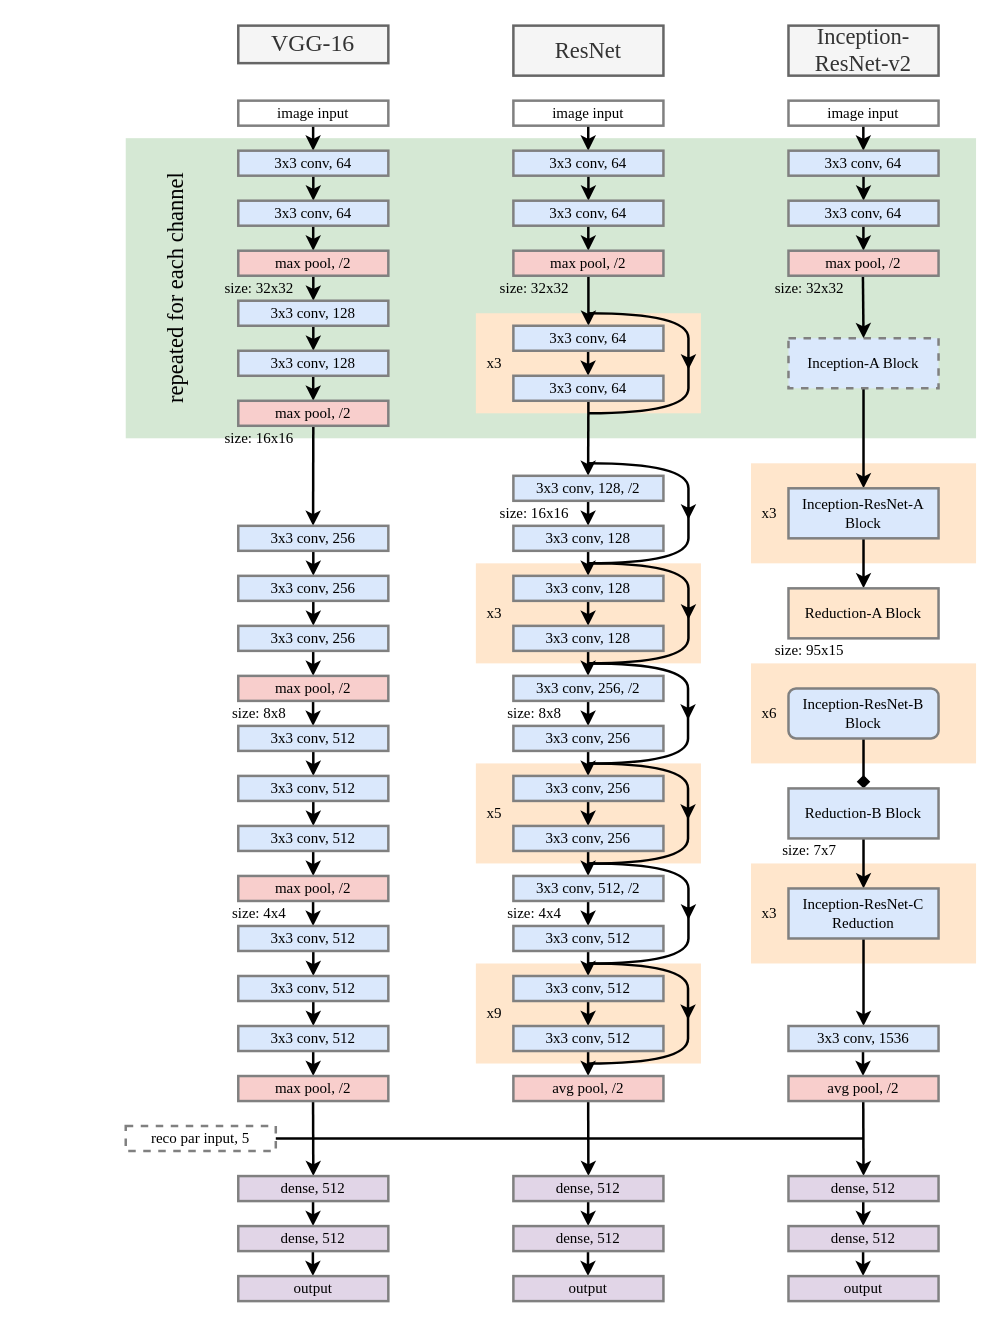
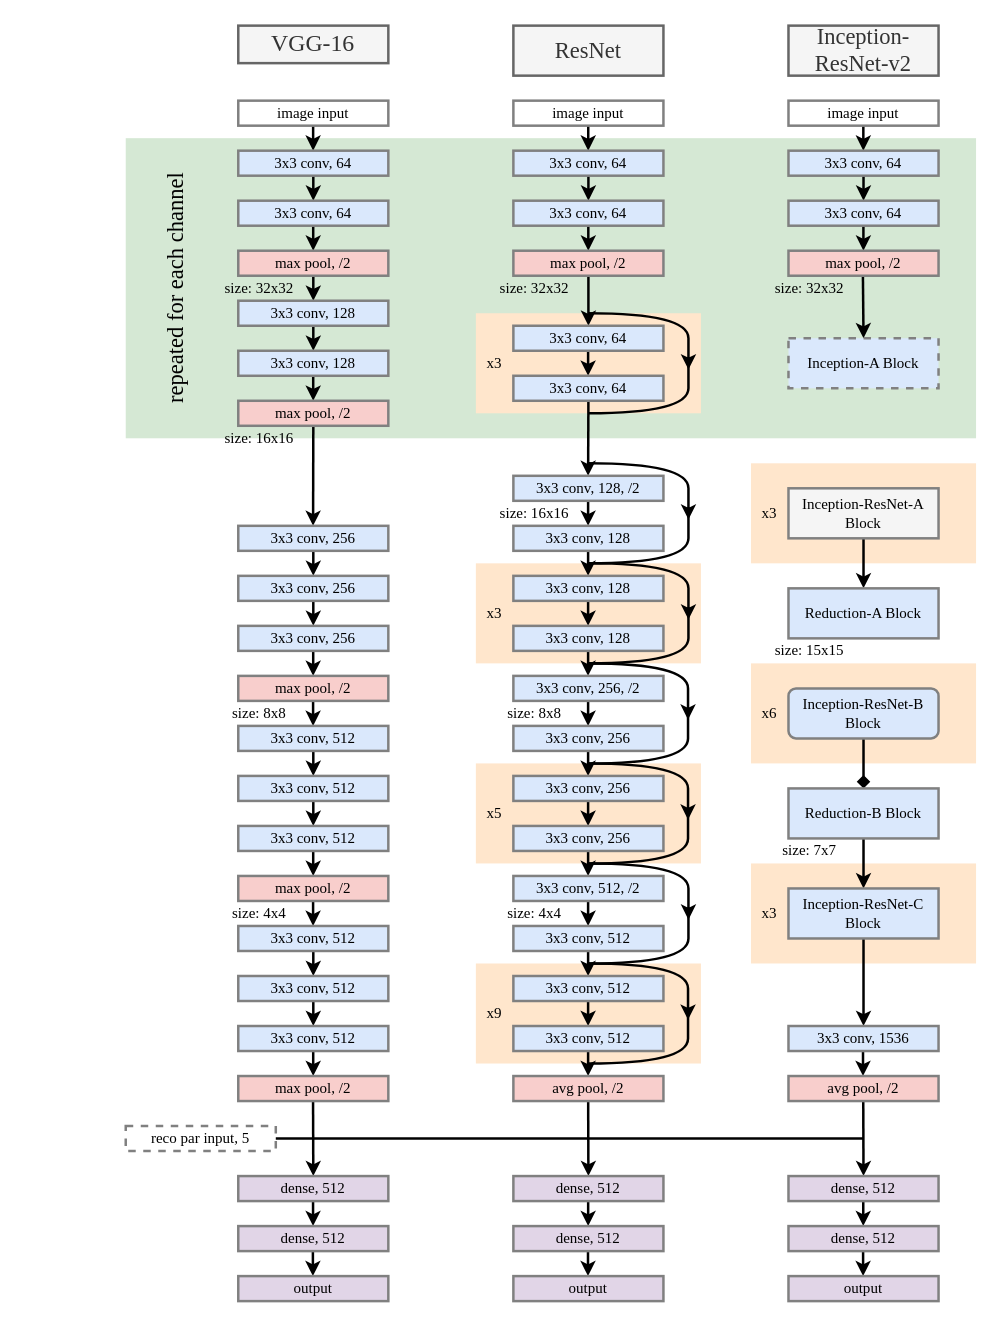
edge "Inception-A Block" -> "Inception-ResNet-A Block": removed
node "Inception-ResNet-A Block": fillcolor #dae8fc -> #f5f5f5
node "Reduction-A Block": fillcolor #ffe6cc -> #dae8fc
node "size: 95x15": label "size: 95x15" -> "size: 15x15"
node "Inception-ResNet-C Reduction": label "Inception-ResNet-C Reduction" -> "Inception-ResNet-C Block"
